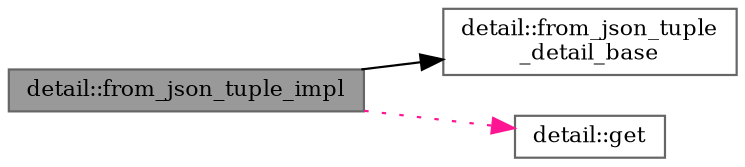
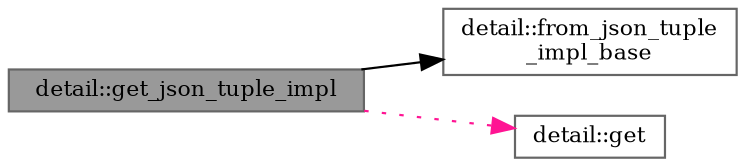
node "detail::from_json_tuple _detail_base": label "detail::from_json_tuple _detail_base" -> "detail::from_json_tuple _impl_base"
node "detail::from_json_tuple_impl": label "detail::from_json_tuple_impl" -> "detail::get_json_tuple_impl"
